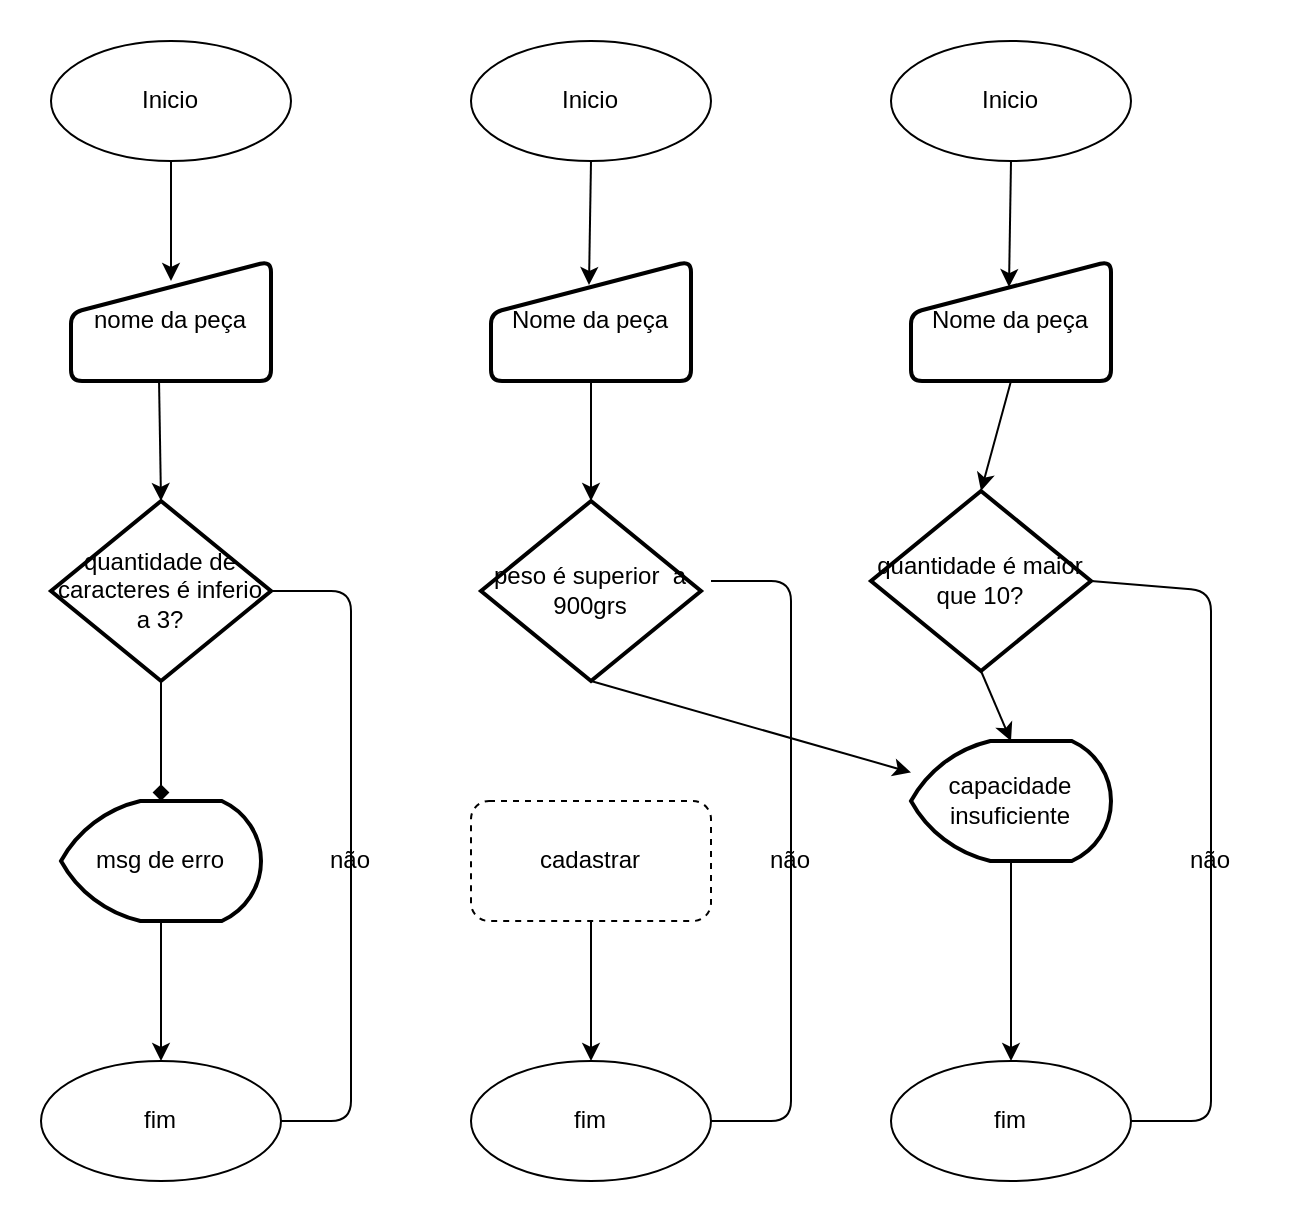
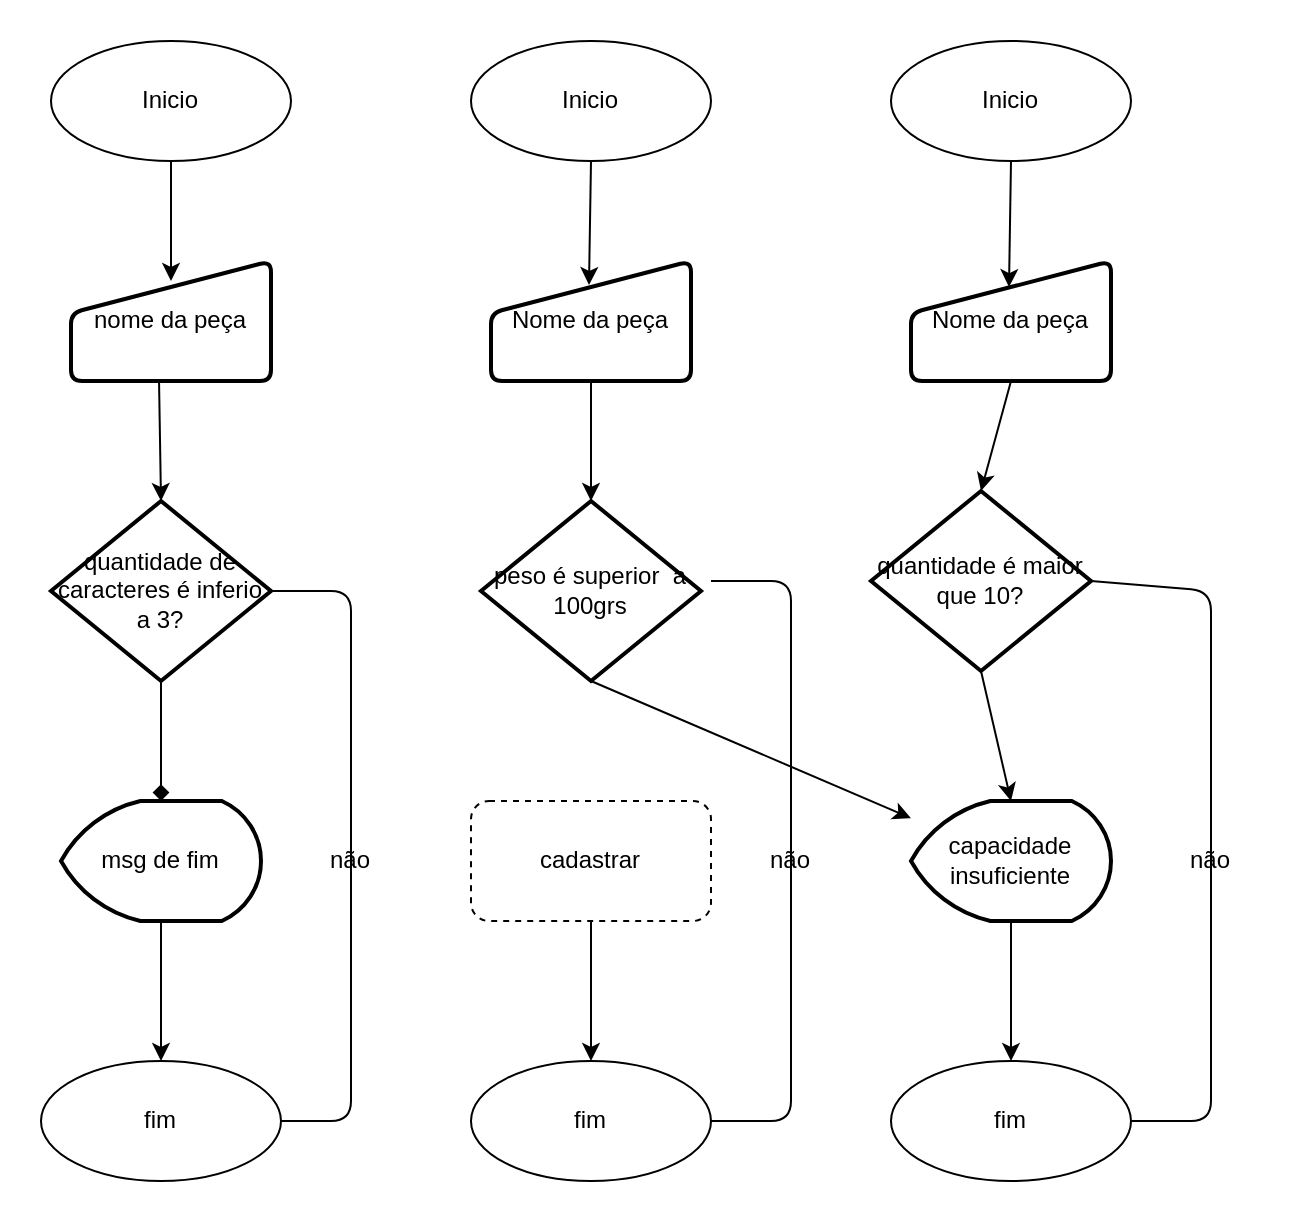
node "peso é superior a 900grs": label "peso é superior a 900grs" -> "peso é superior a 100grs"
node "capacidade insuficiente": moved (1011, 801) -> (1011, 861)
node "msg de erro": label "msg de erro" -> "msg de fim"
